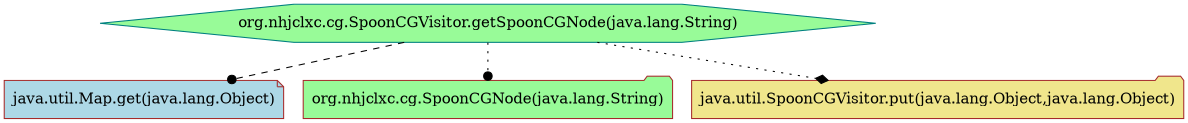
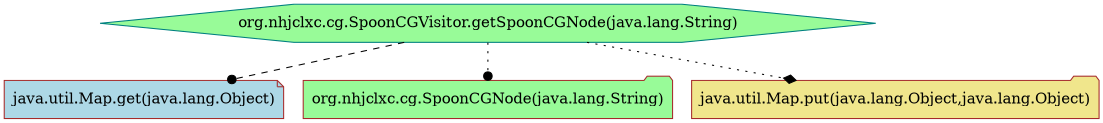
node "java.util.SpoonCGVisitor.put(java.lang.Object,java.lang.Object)": label "java.util.SpoonCGVisitor.put(java.lang.Object,java.lang.Object)" -> "java.util.Map.put(java.lang.Object,java.lang.Object)"
